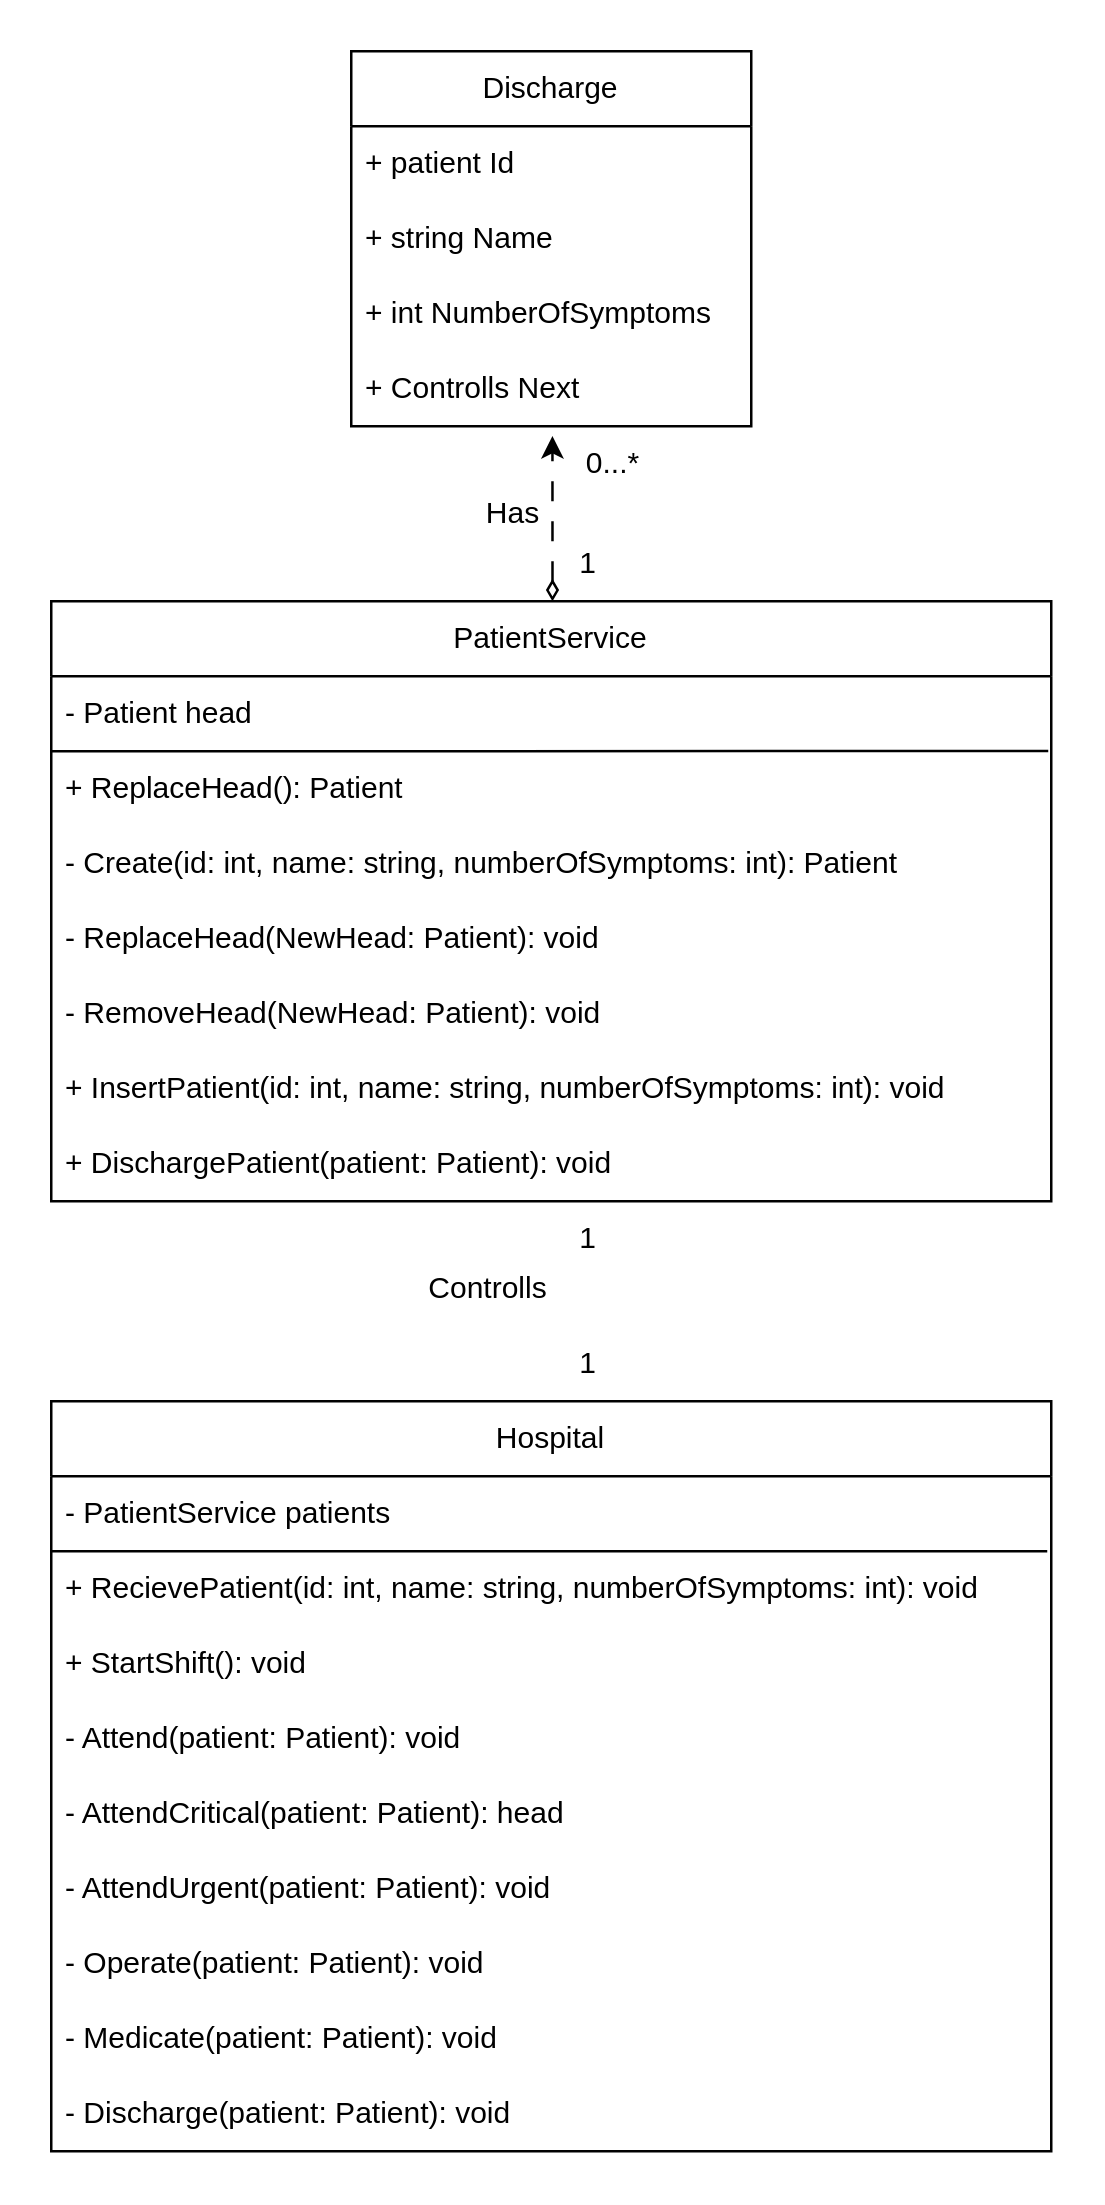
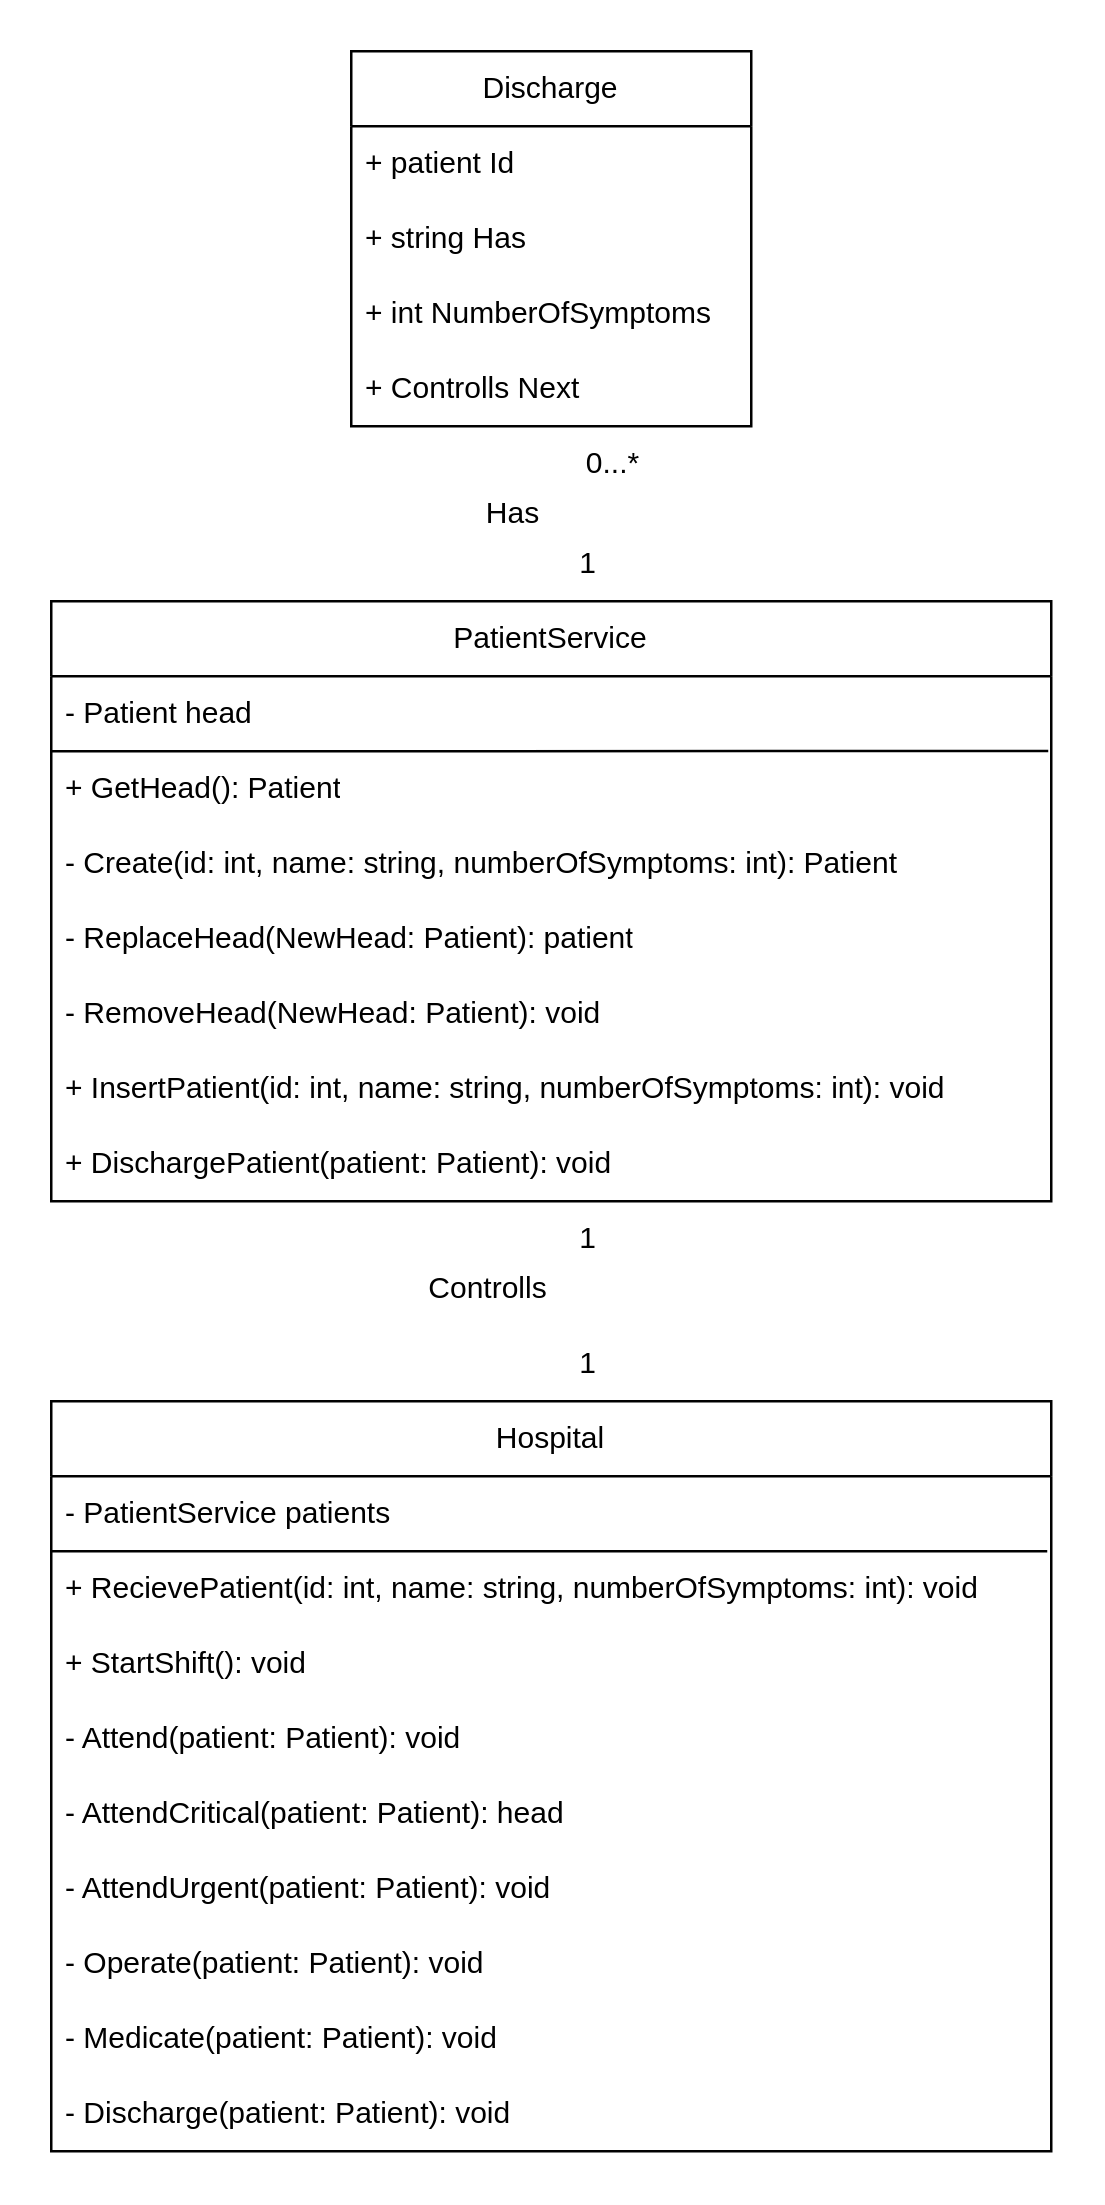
node "+ string Name": label "+ string Name" -> "+ string Has"
edge "+ Controlls Next" -- "PatientService": removed
node "+ ReplaceHead(): Patient": label "+ ReplaceHead(): Patient" -> "+ GetHead(): Patient"
node "- ReplaceHead(NewHead: Patient): void": label "- ReplaceHead(NewHead: Patient): void" -> "- ReplaceHead(NewHead: Patient): patient"
